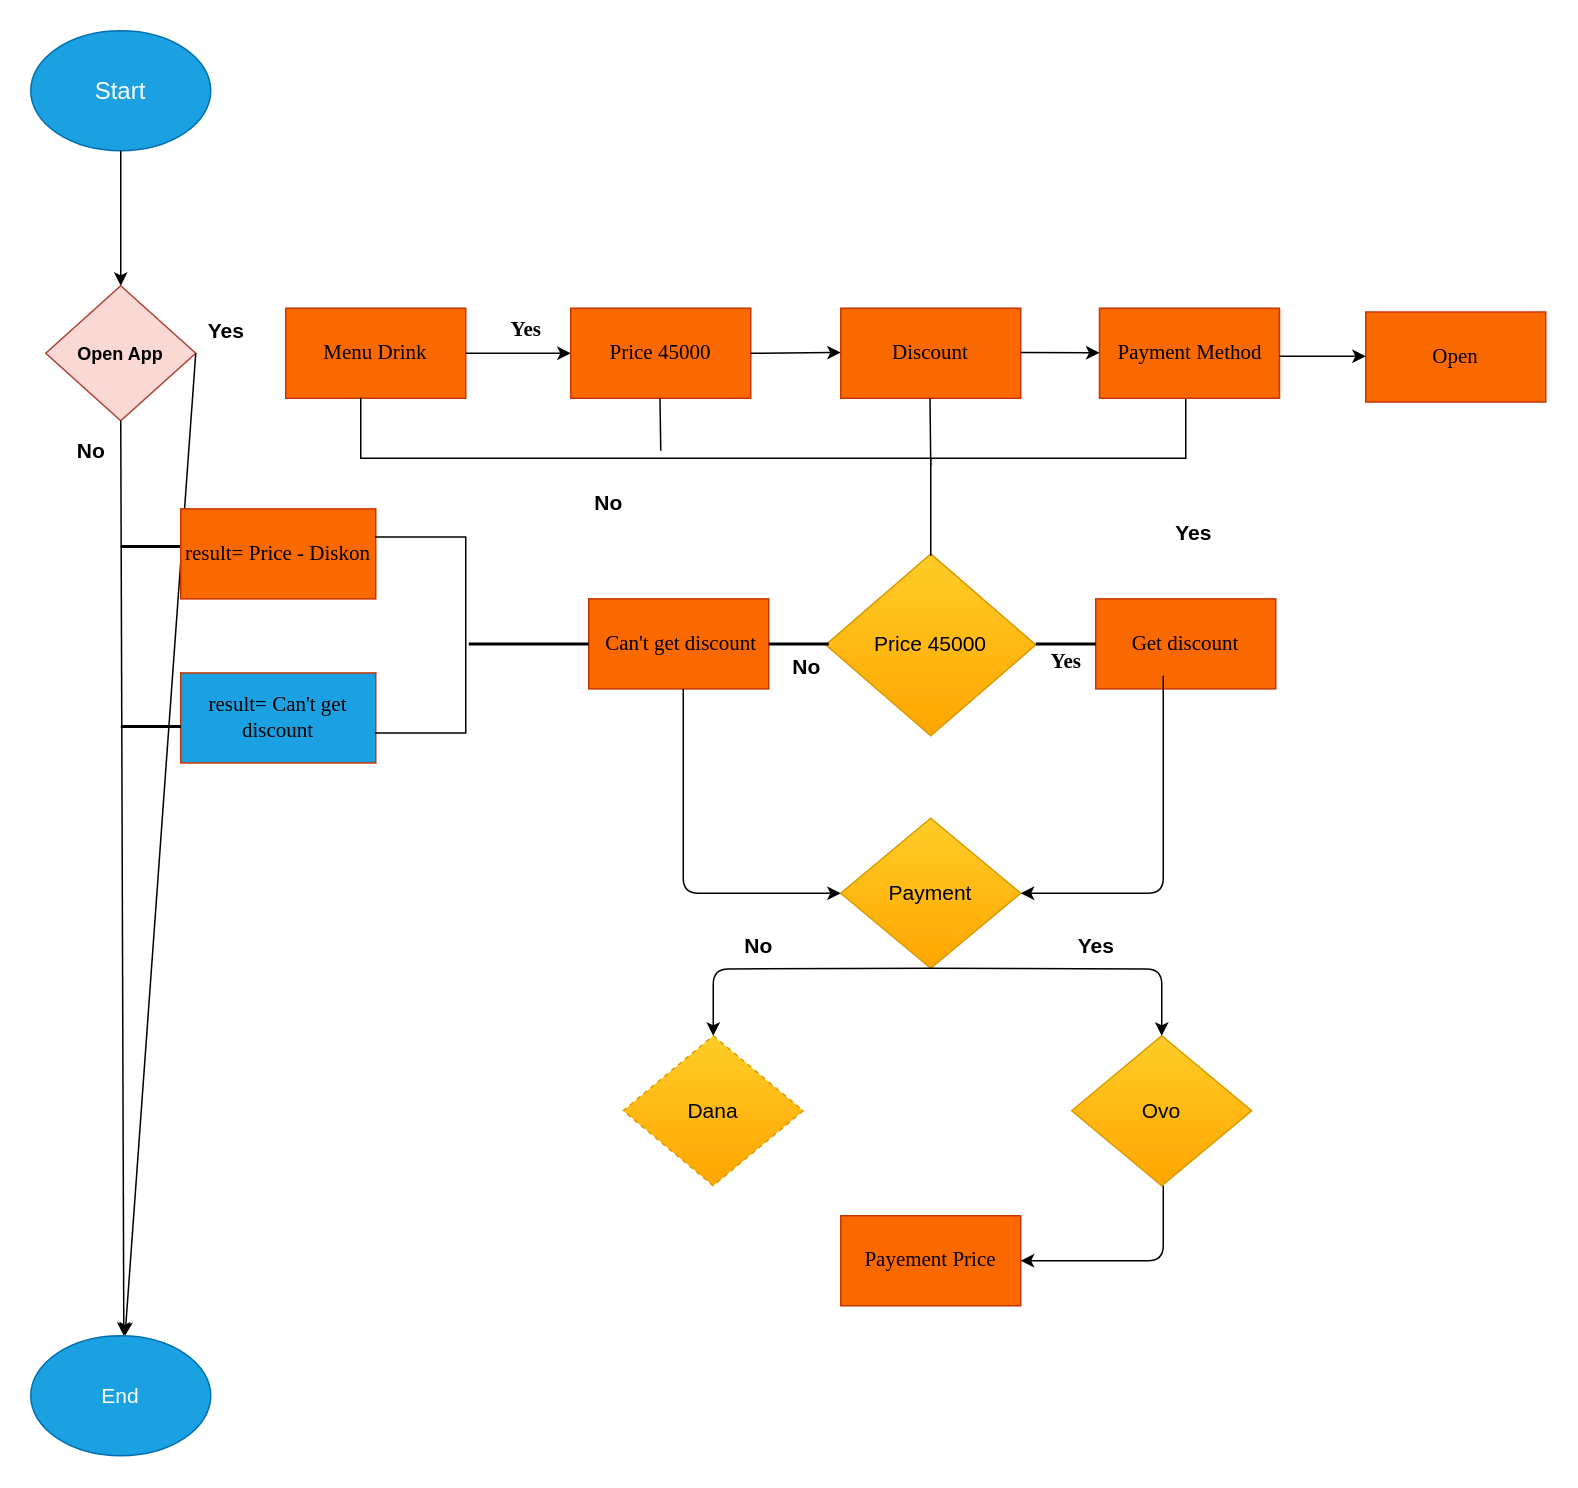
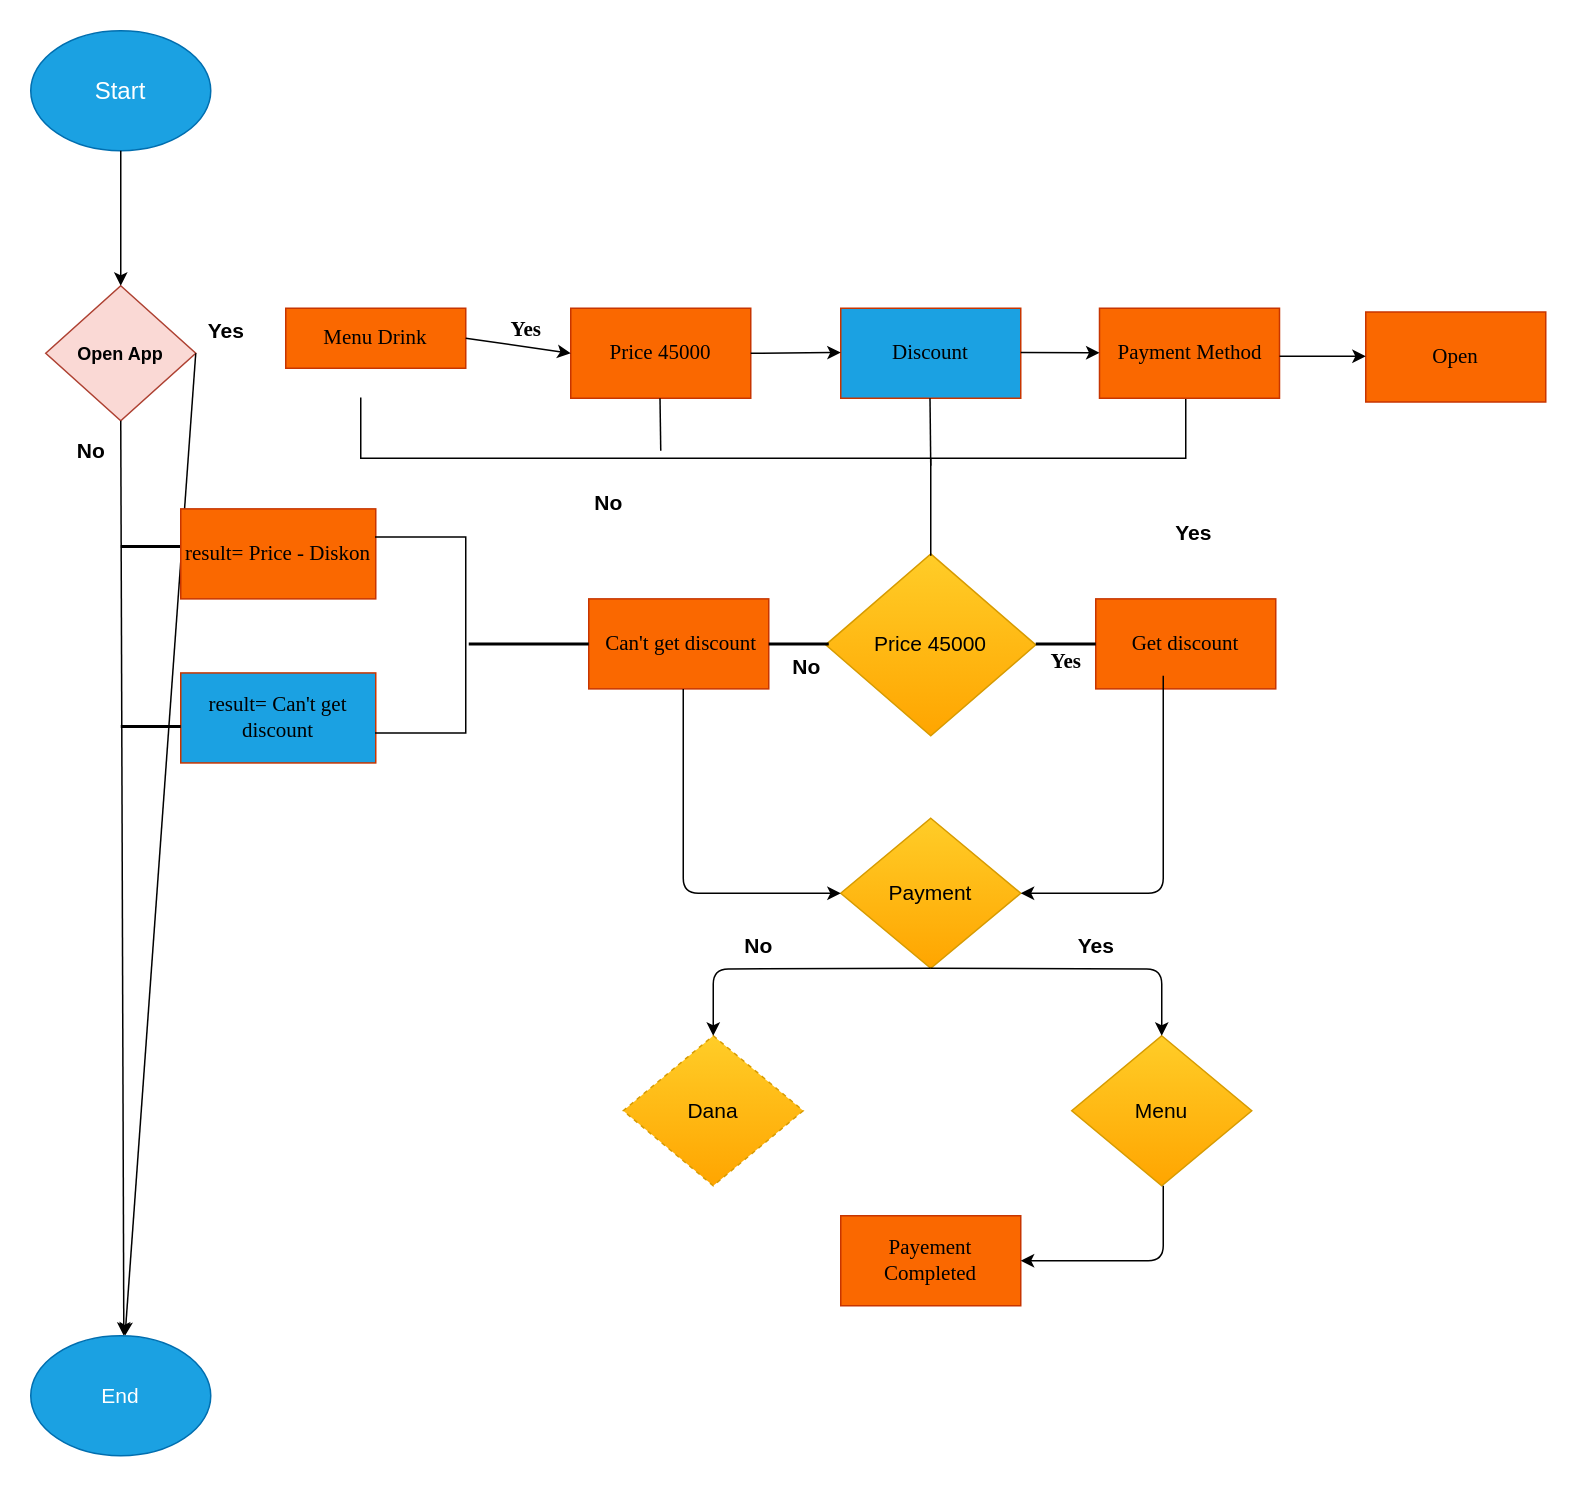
node "Menu Drink": size 180x90 -> 180x60
node "Discount": fillcolor #fa6800 -> #1ba1e2
node "Ovo": label "Ovo" -> "Menu"
node "Payement Price": label "Payement Price" -> "Payement Completed"
